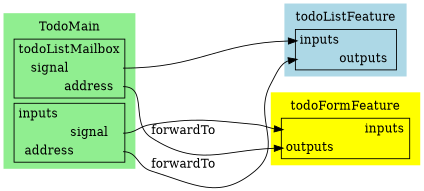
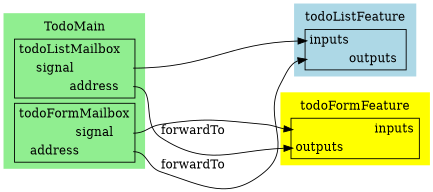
node "TodoMain": text "inputs" -> "todoFormMailbox"
